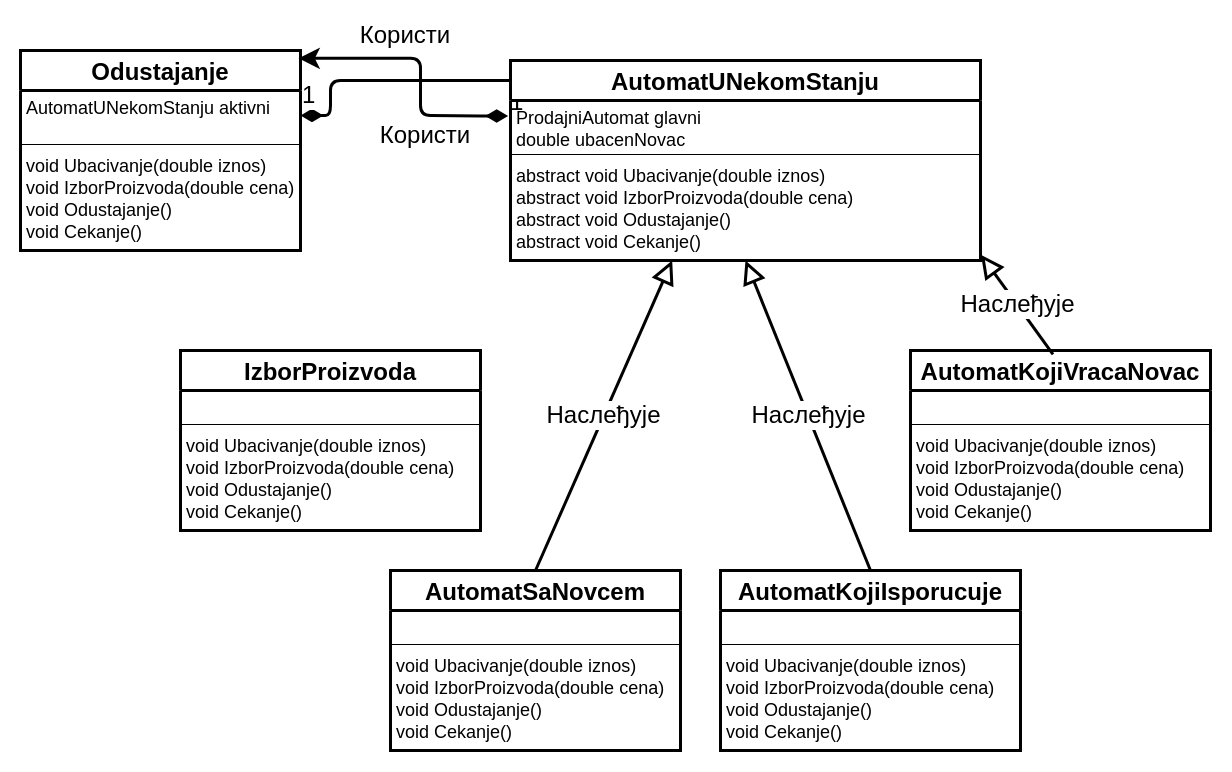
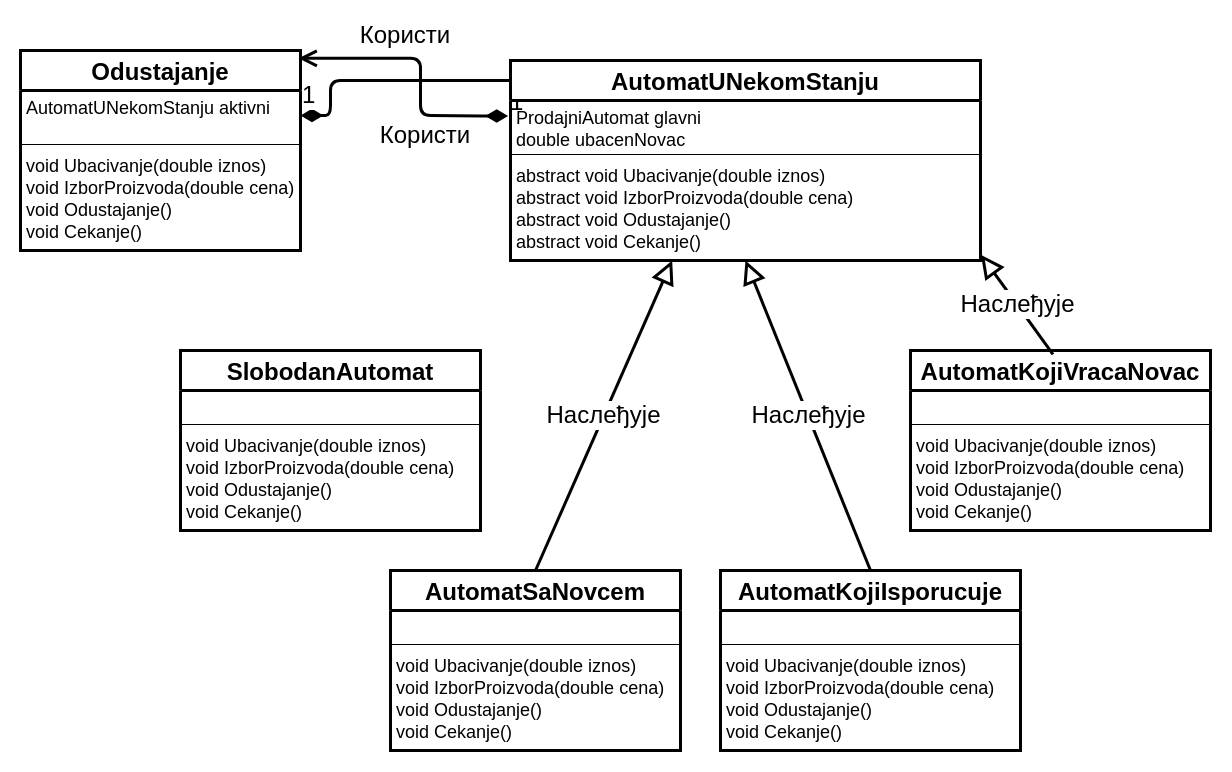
edge "ProdajniAutomat glavni double ubacenNovac" -- "Odustajanje": arrowhead classic -> open
node "IzborProizvoda": label "IzborProizvoda" -> "SlobodanAutomat"
